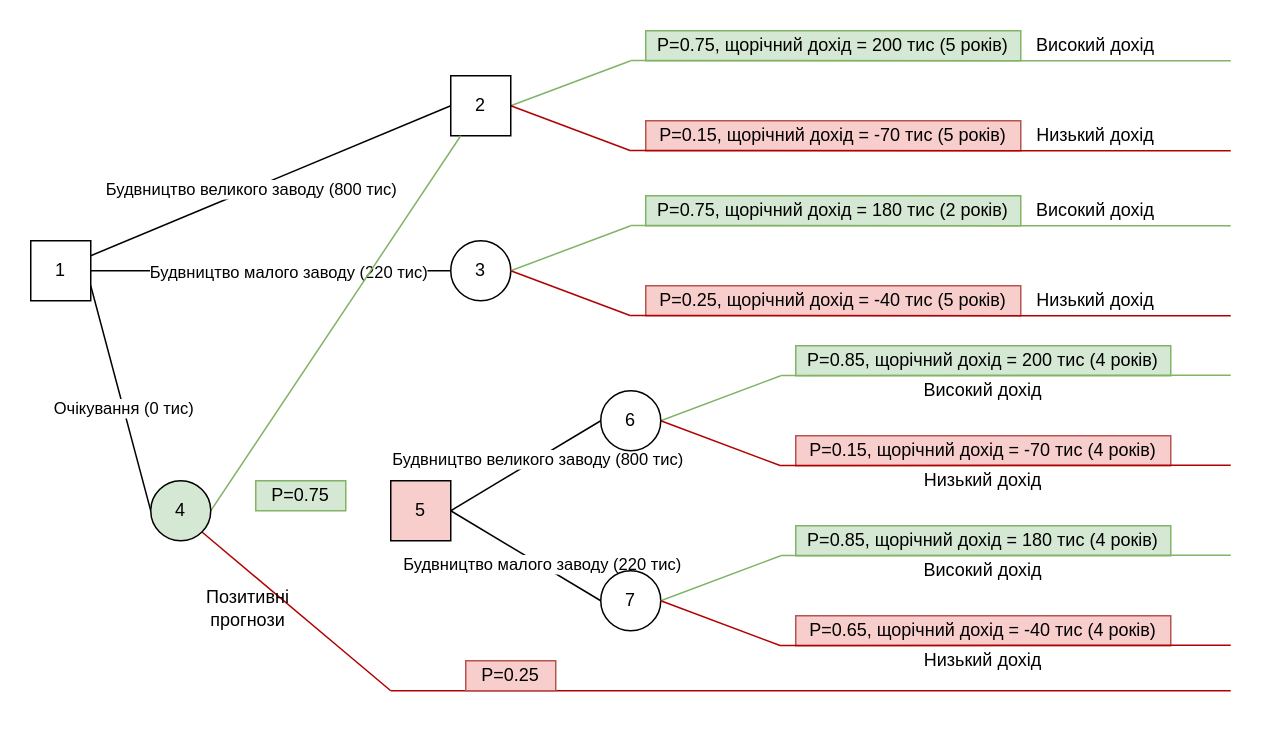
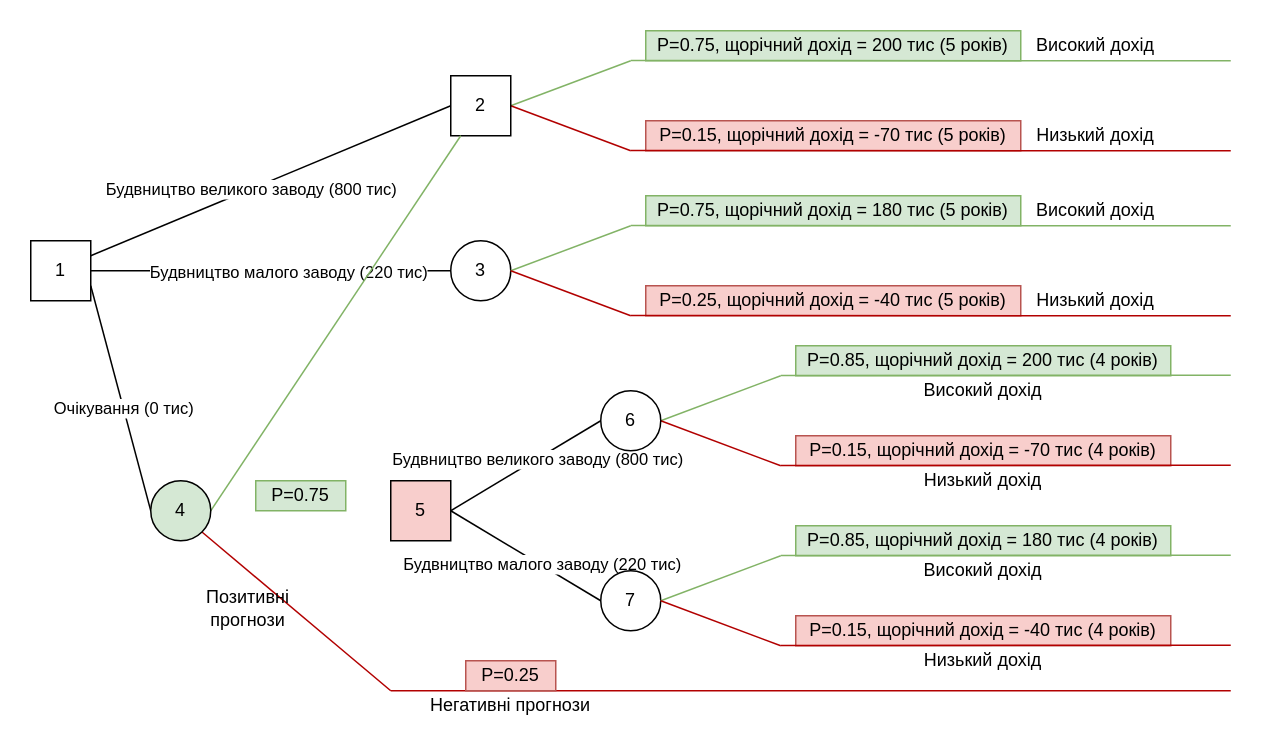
node "P=0.75, щорічний дохід = 180 тис (2 років)": label "P=0.75, щорічний дохід = 180 тис (2 років)" -> "P=0.75, щорічний дохід = 180 тис (5 років)"
node "P=0.65, щорічний дохід = -40 тис (4 років)": label "P=0.65, щорічний дохід = -40 тис (4 років)" -> "P=0.15, щорічний дохід = -40 тис (4 років)"
node "Негативні прогнози": added
